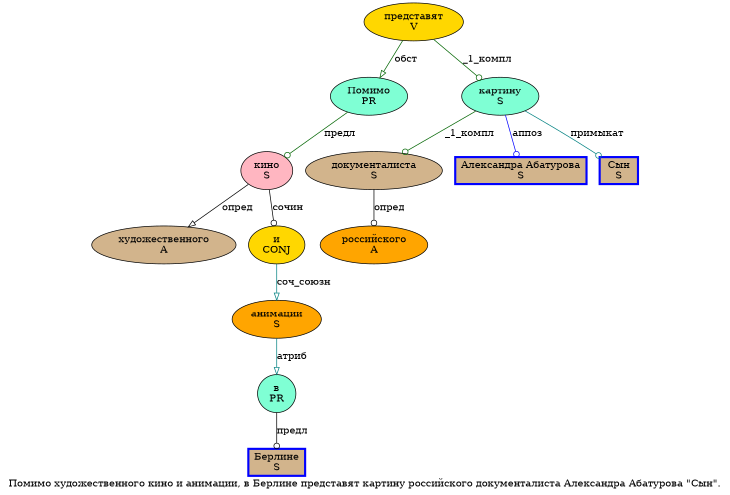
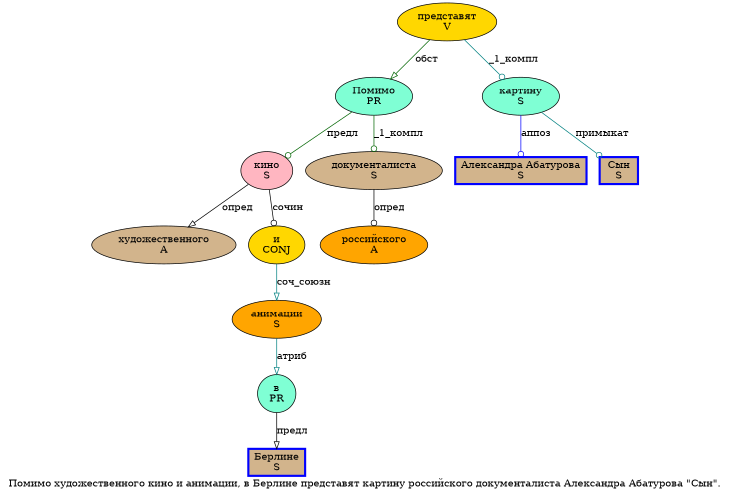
edge "представят V" -> "картину S": color darkgreen -> teal
edge "картину S" -> "документалиста S": now "Помимо PR" -> "документалиста S"
edge "в PR" -> "Берлине S": arrowhead odot -> onormal
